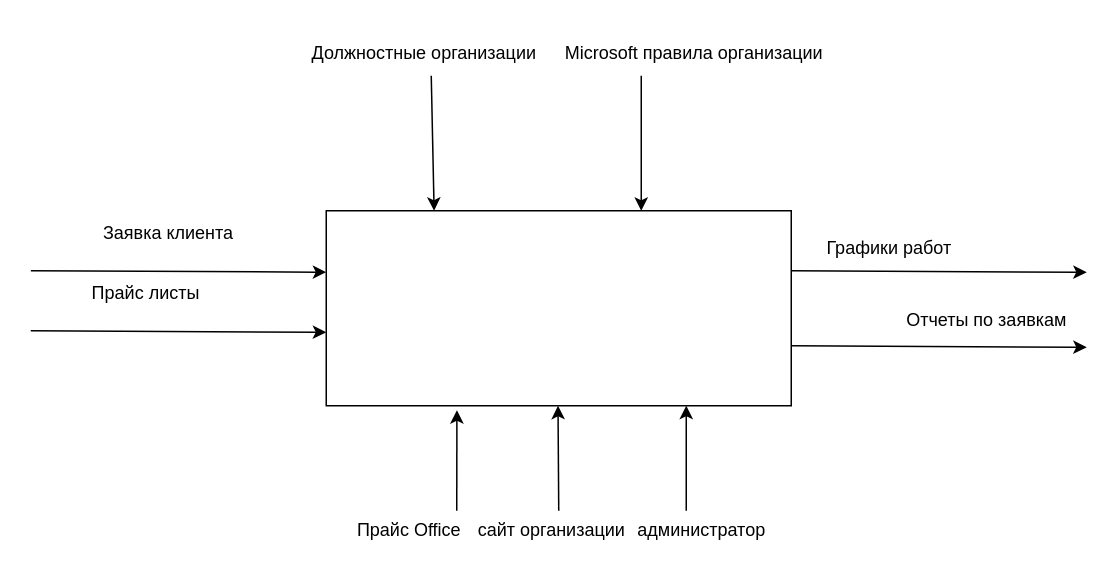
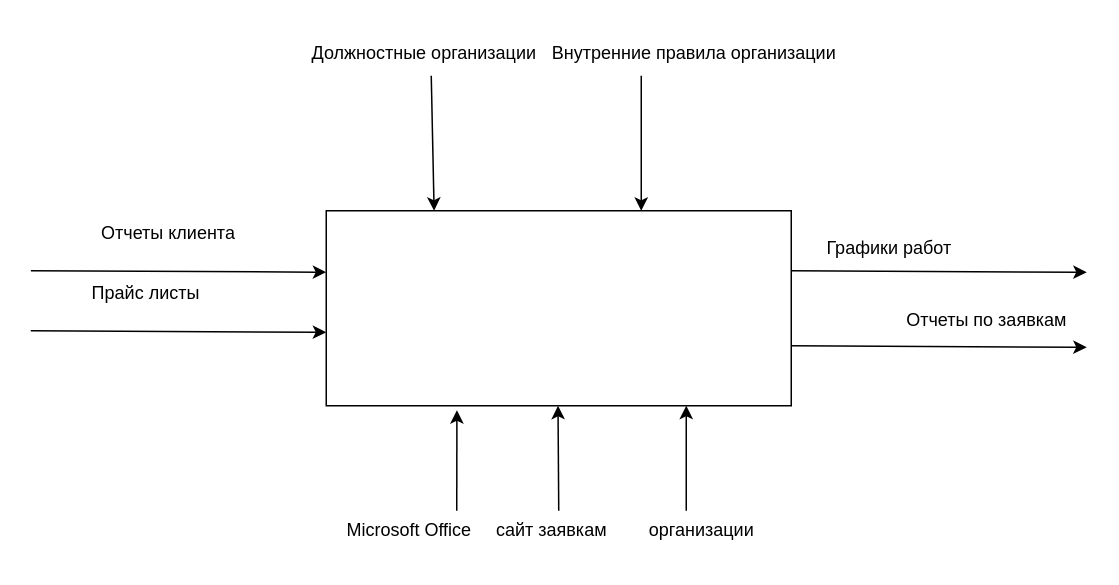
node "Мicrosoft правила организации": label "Мicrosoft правила организации" -> "Внутренние правила организации"
node "Заявка клиента": label "Заявка клиента" -> "Отчеты клиента"
node "Прайс Office": label "Прайс Office" -> "Мicrosoft Office"
node "сайт организации": label "сайт организации" -> "сайт заявкам"
node "администратор": label "администратор" -> "организации"
